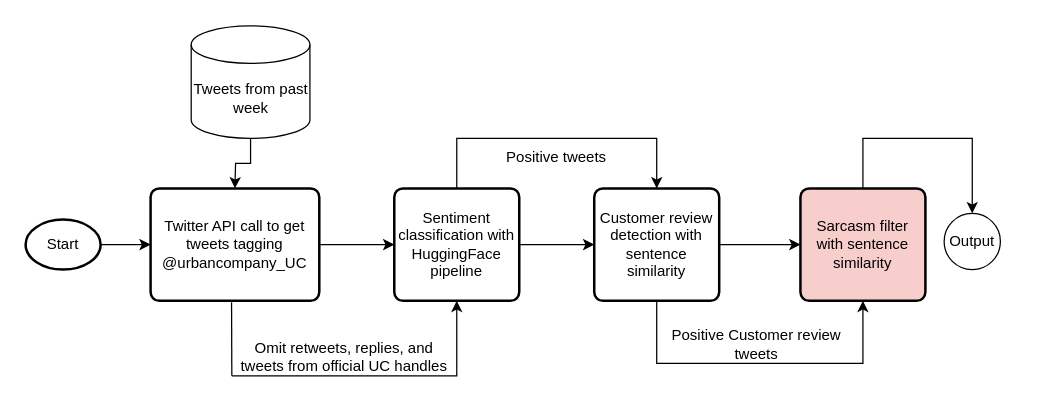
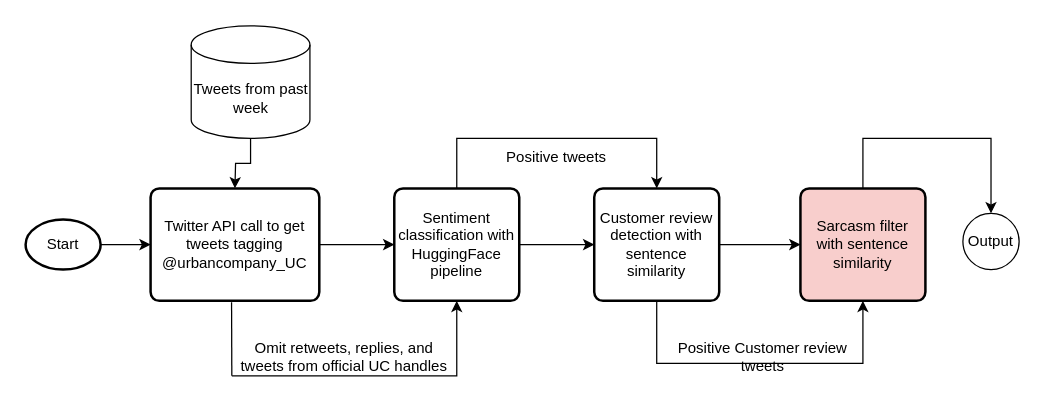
node "Output": moved (973, 241) -> (991, 241)
node "Positive Customer review tweets": moved (757, 344) -> (763, 357)
